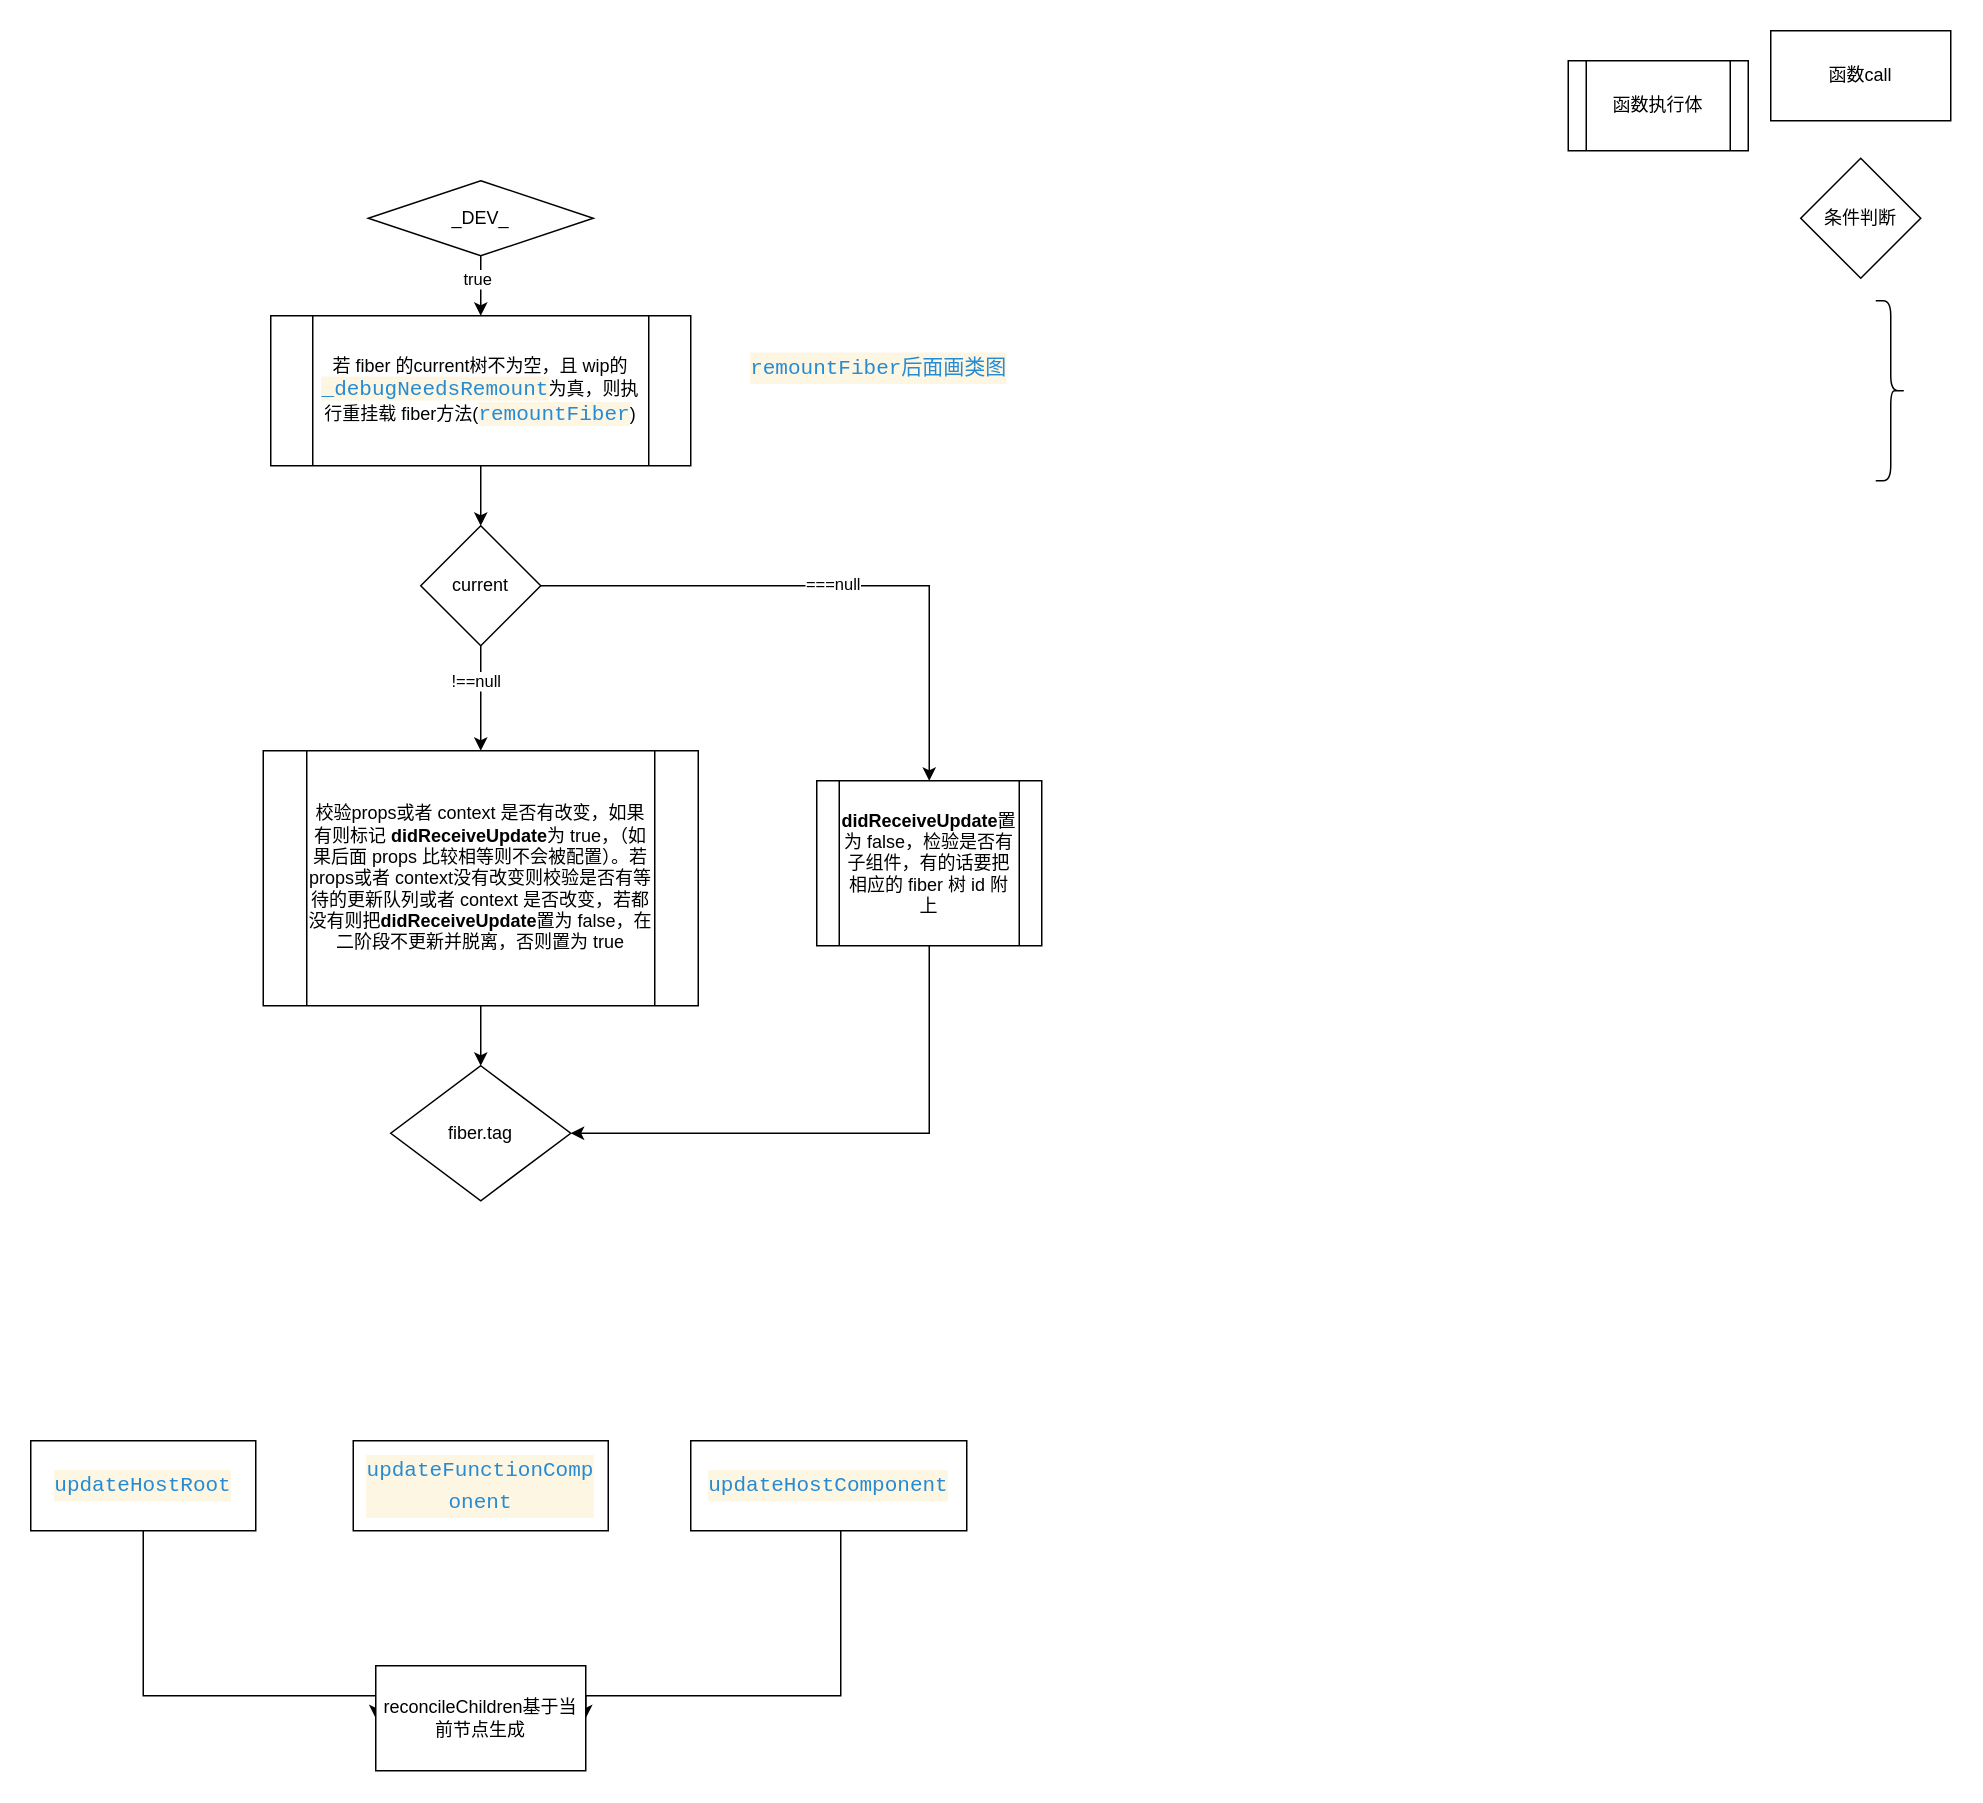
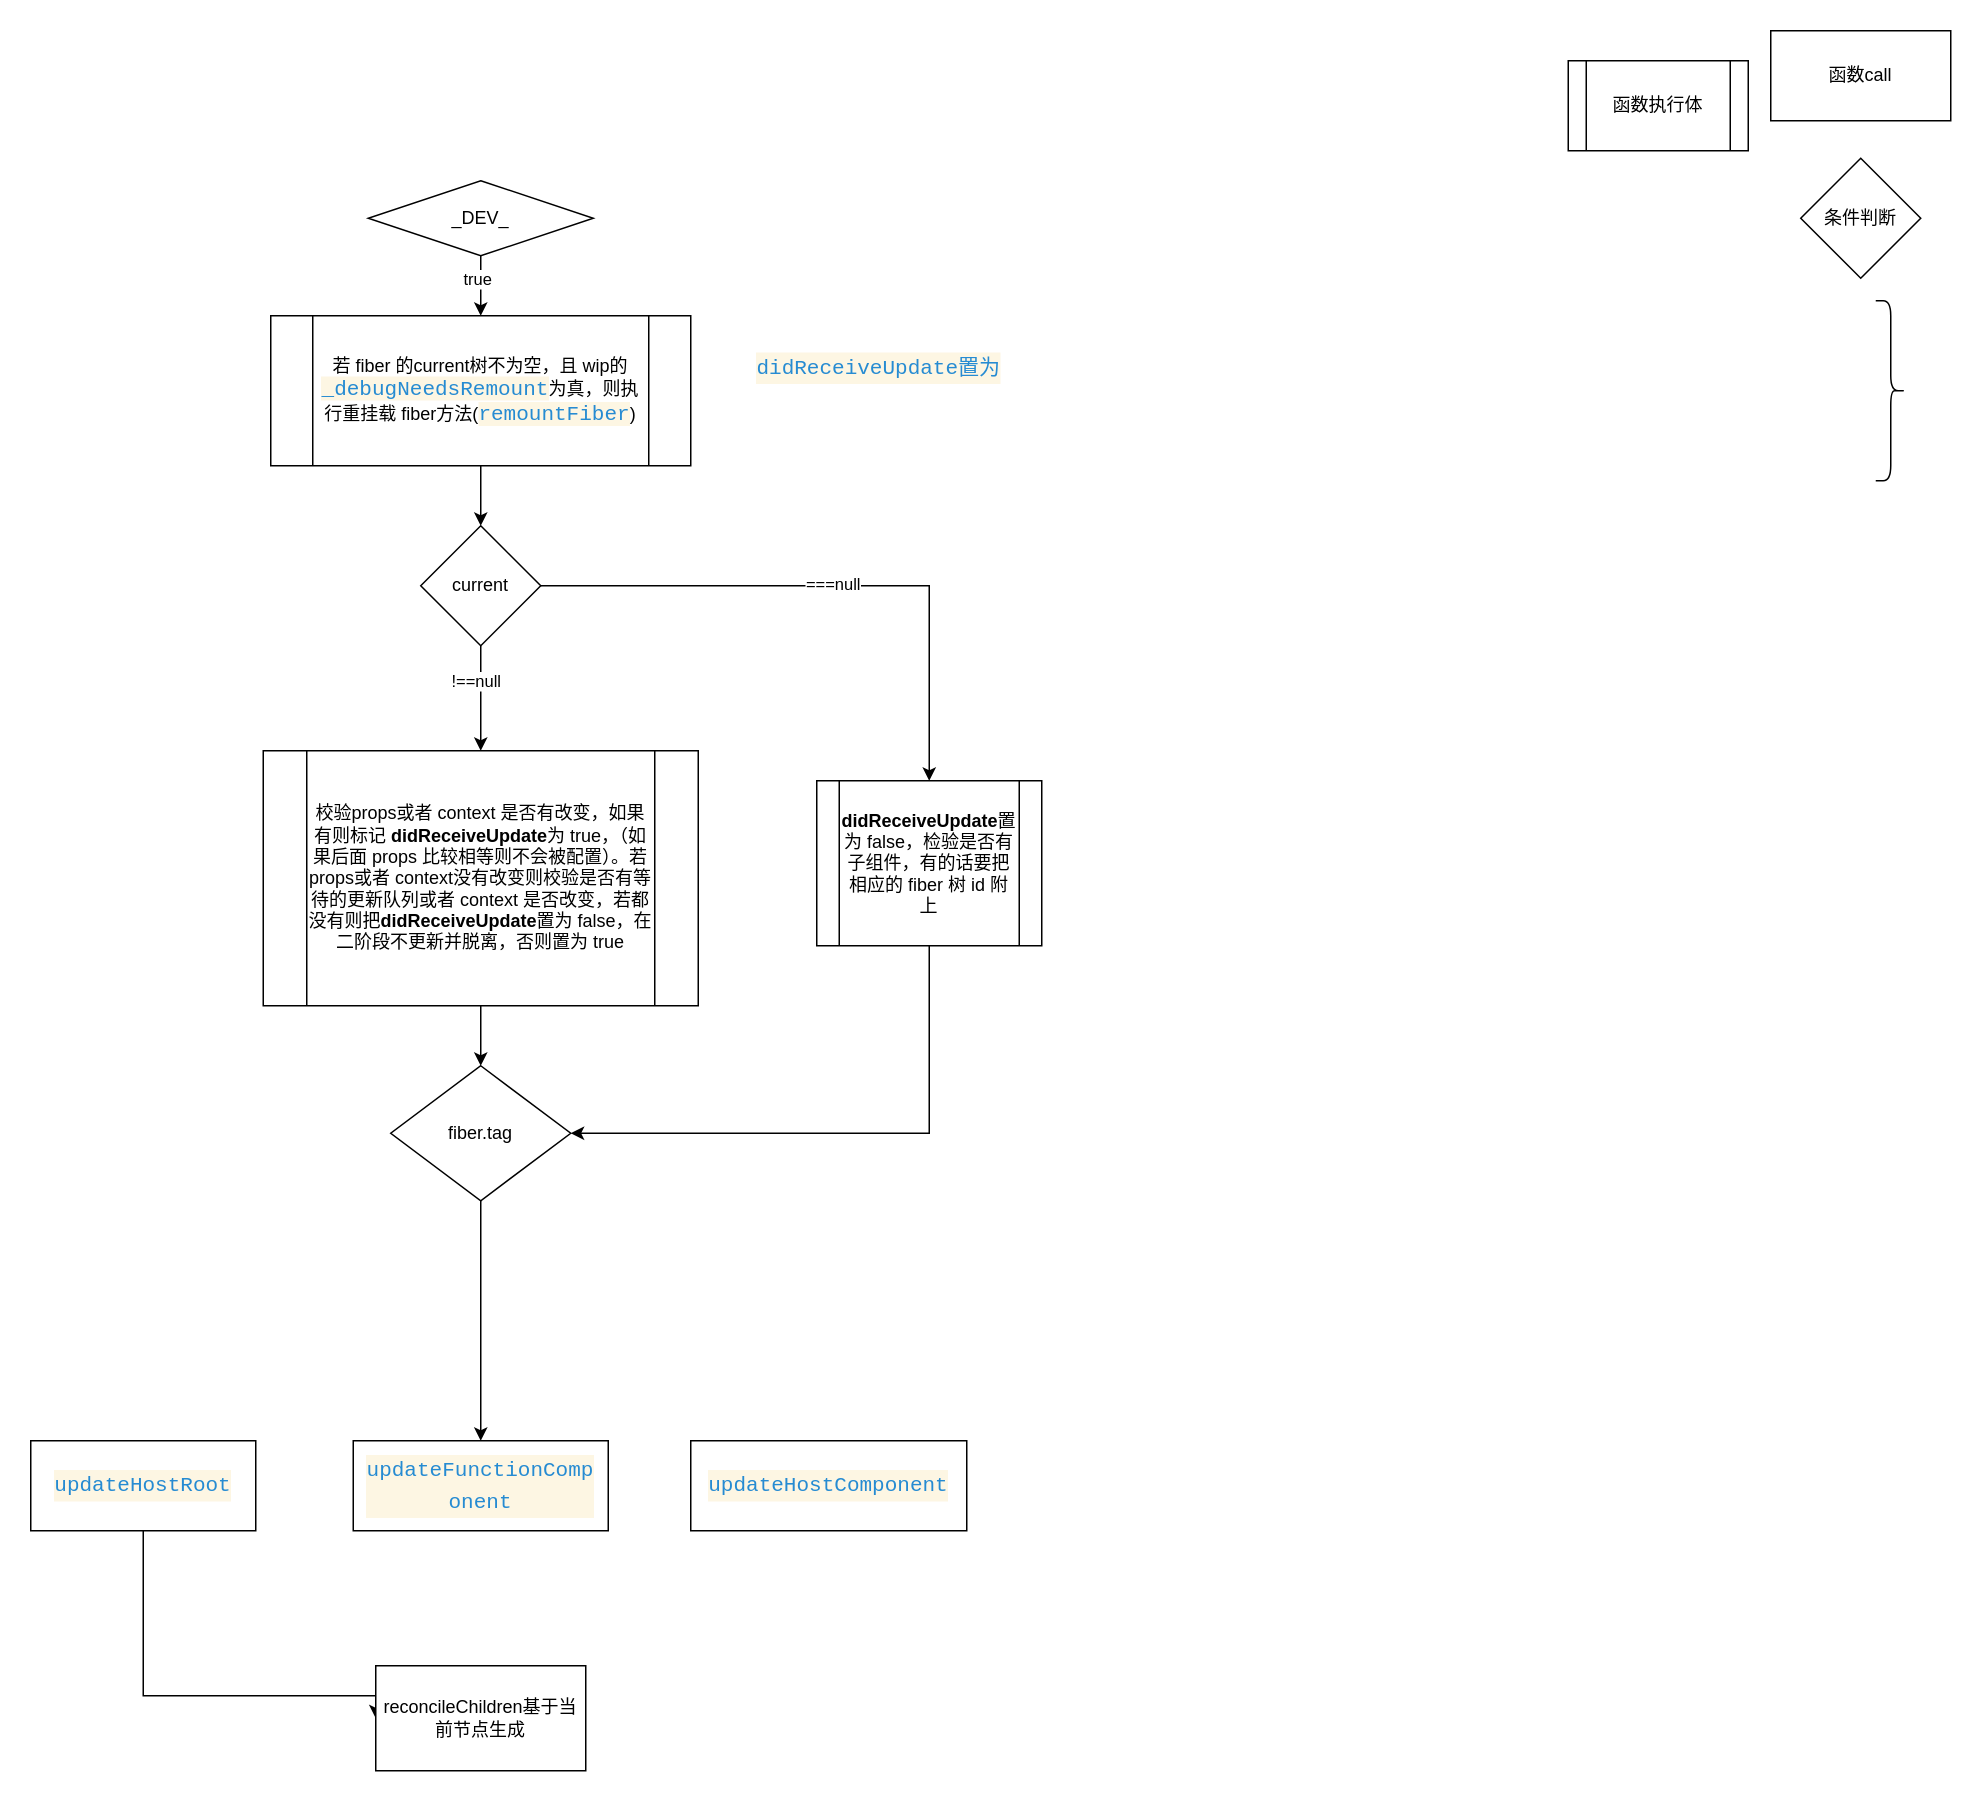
node "remountFiber后面画类图": label "remountFiber后面画类图" -> "didReceiveUpdate置为"
edge "fiber.tag" -> "updateFunctionComp onent": added
edge "updateHostComponent" -> "reconcileChildren基于当前节点生成": removed
